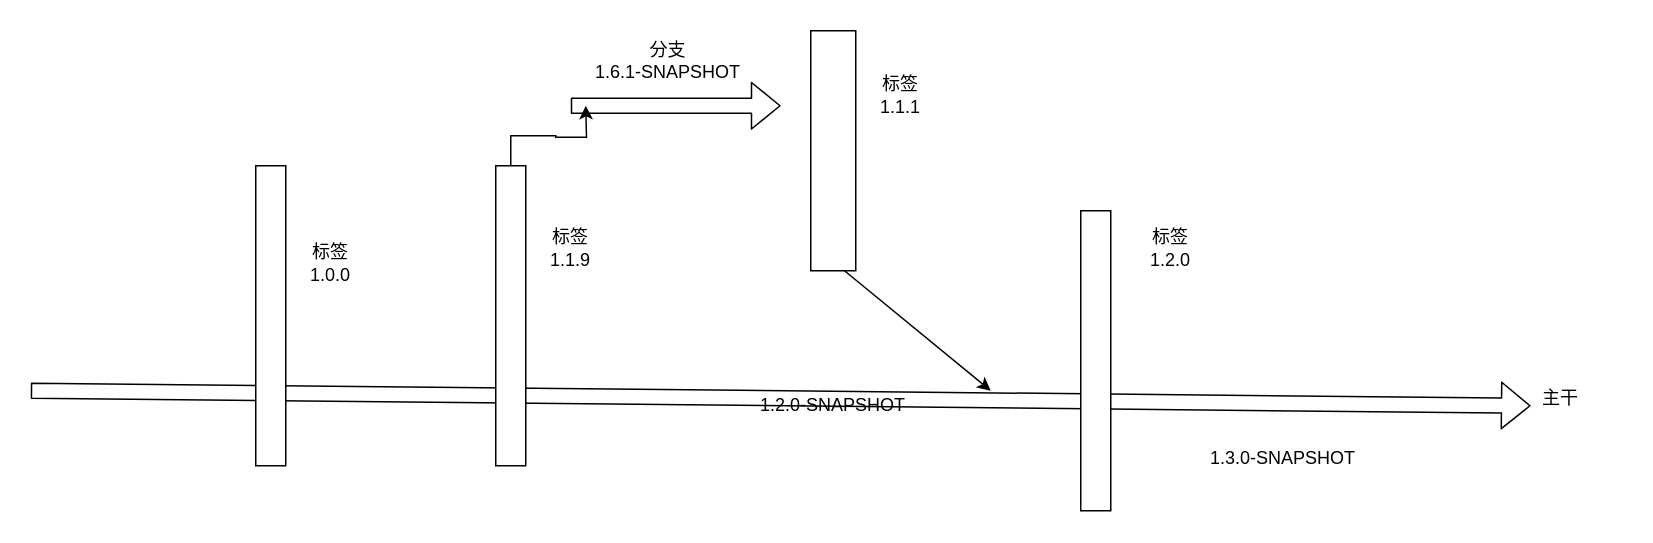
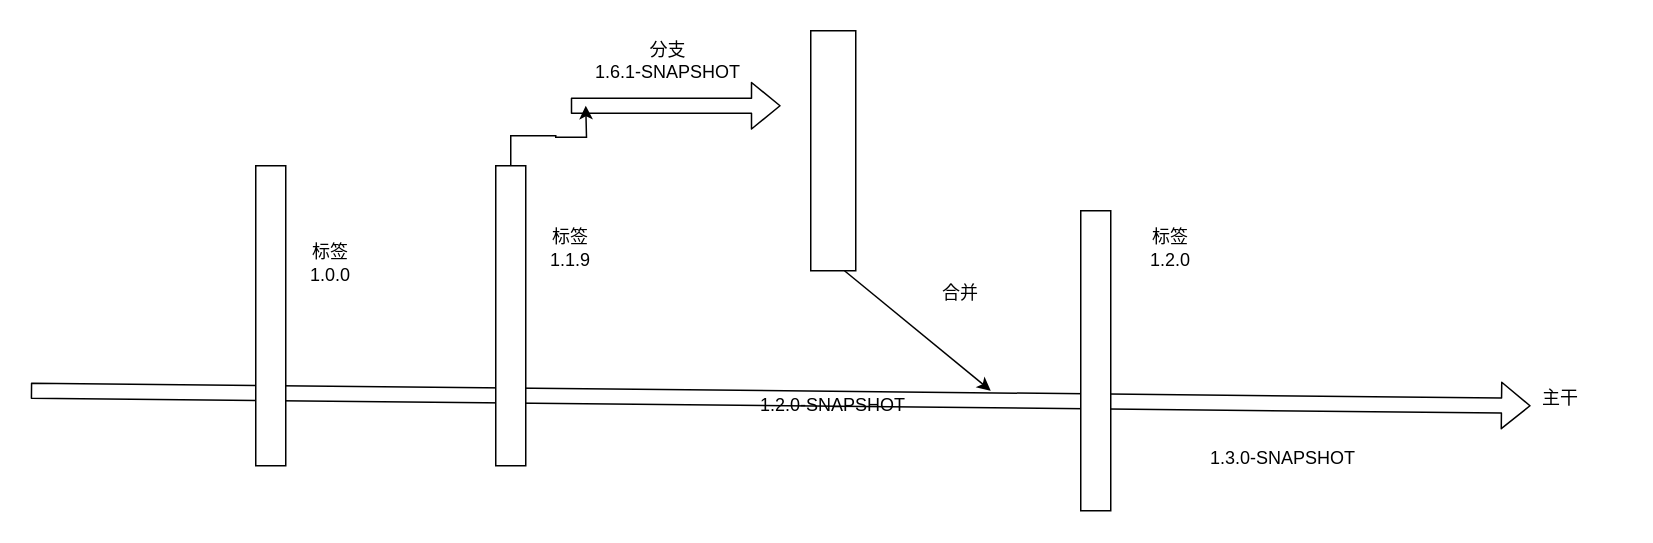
node "标签1.1.1": removed
node "合并": added
